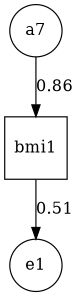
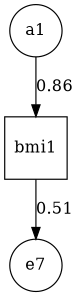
node "a7": label "a7" -> "a1"
node "e1": label "e1" -> "e7"
